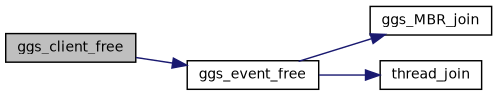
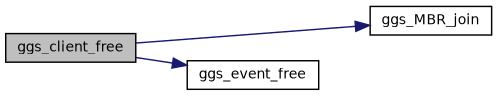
edge "ggs_event_free" -> "ggs_MBR_join": now "ggs_client_free" -> "ggs_MBR_join"
node "thread_join": removed
